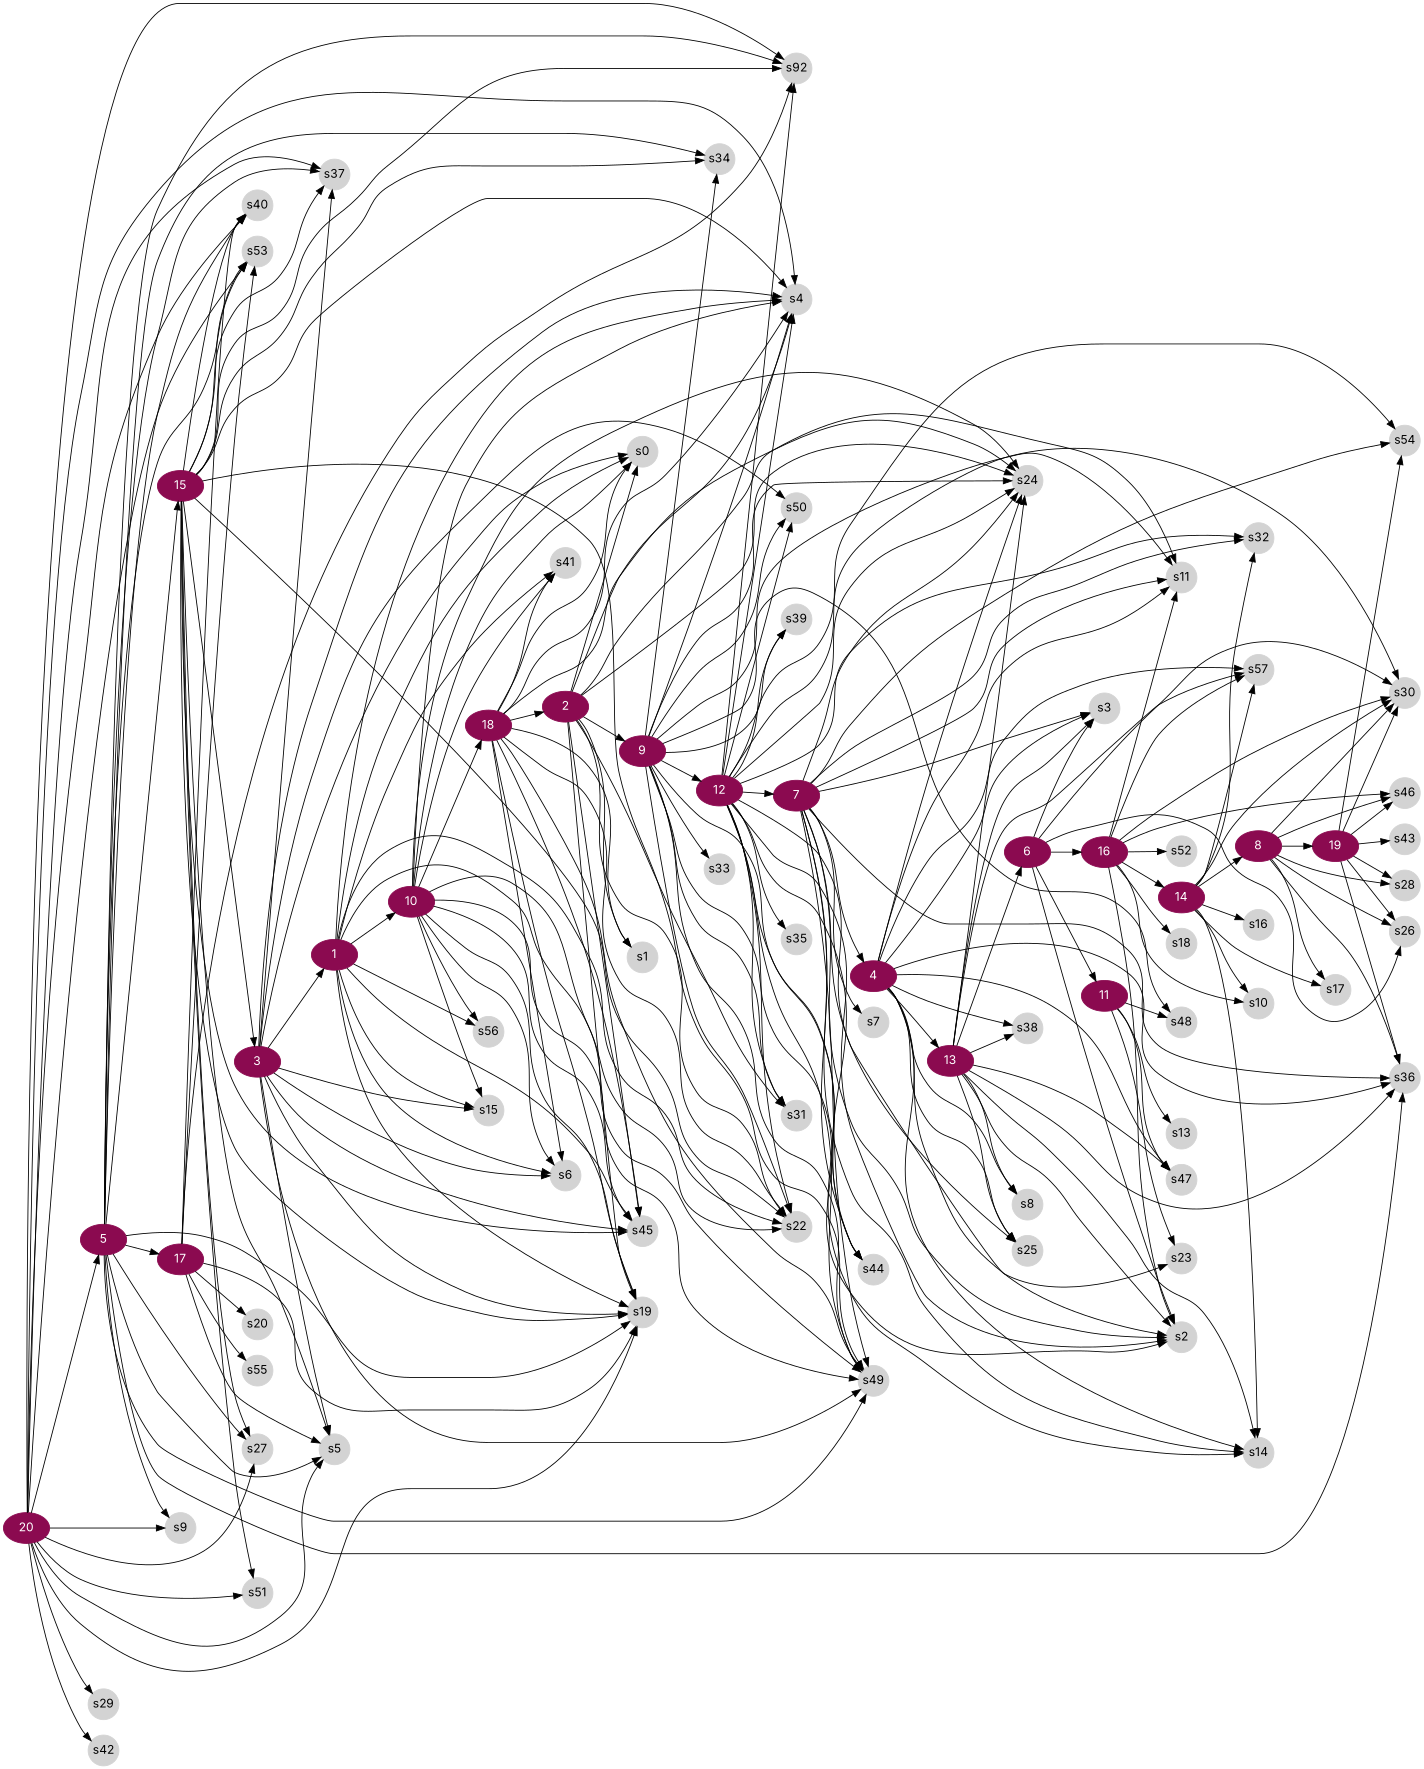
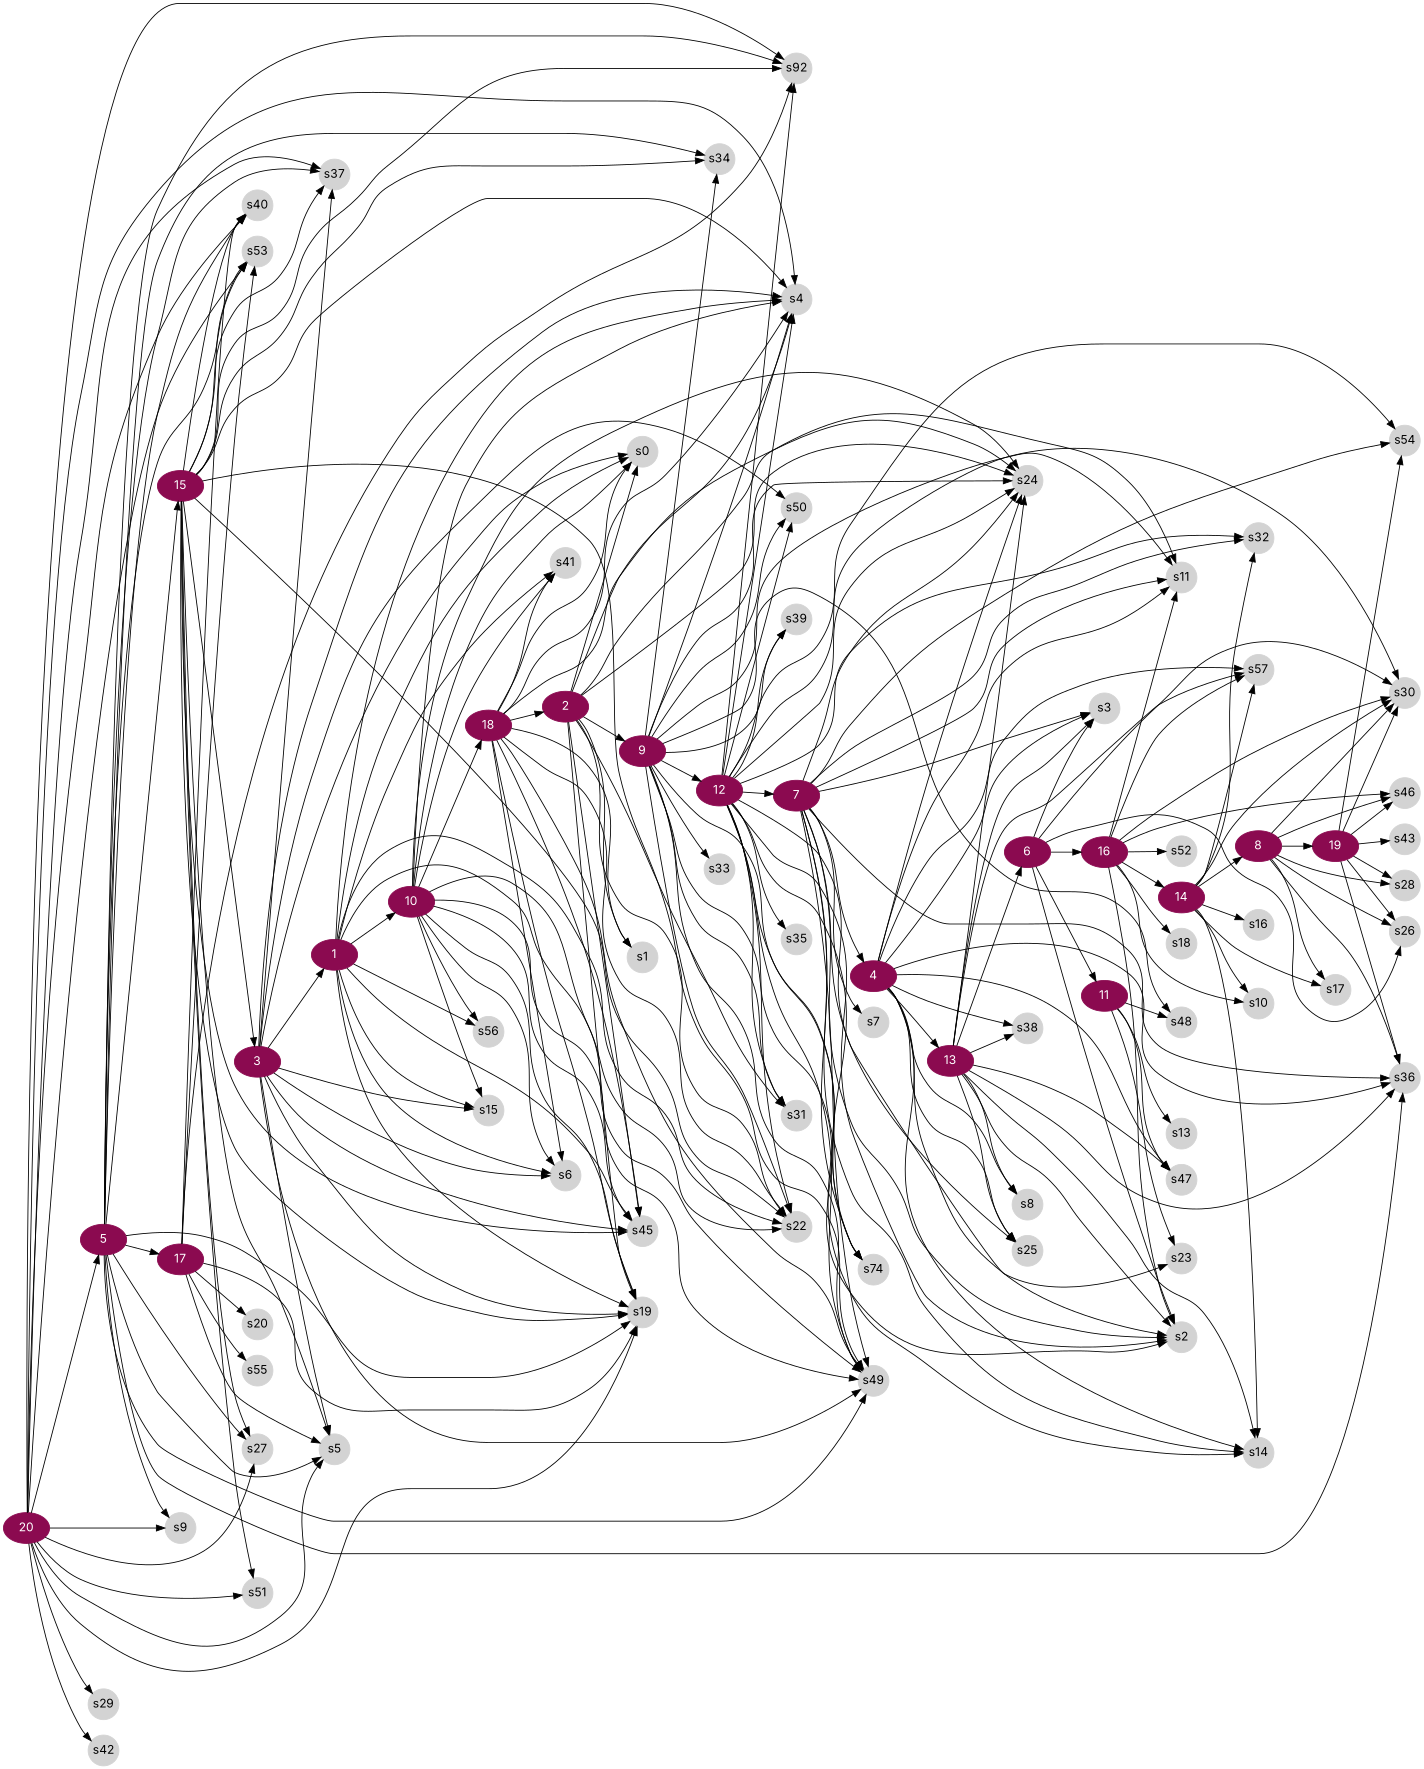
node "s44": label "s44" -> "s74"
